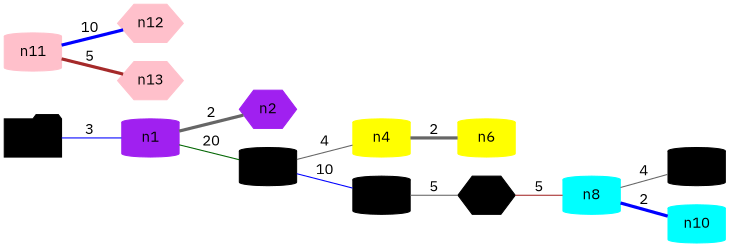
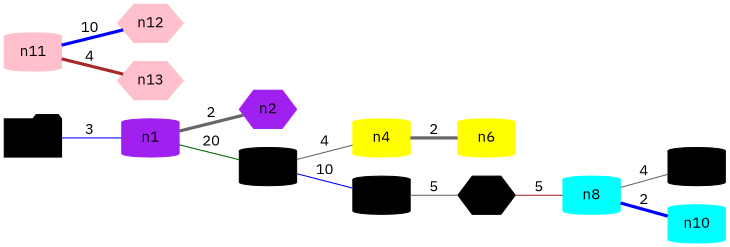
edge "n11" -- "n13": label "5" -> "4"
